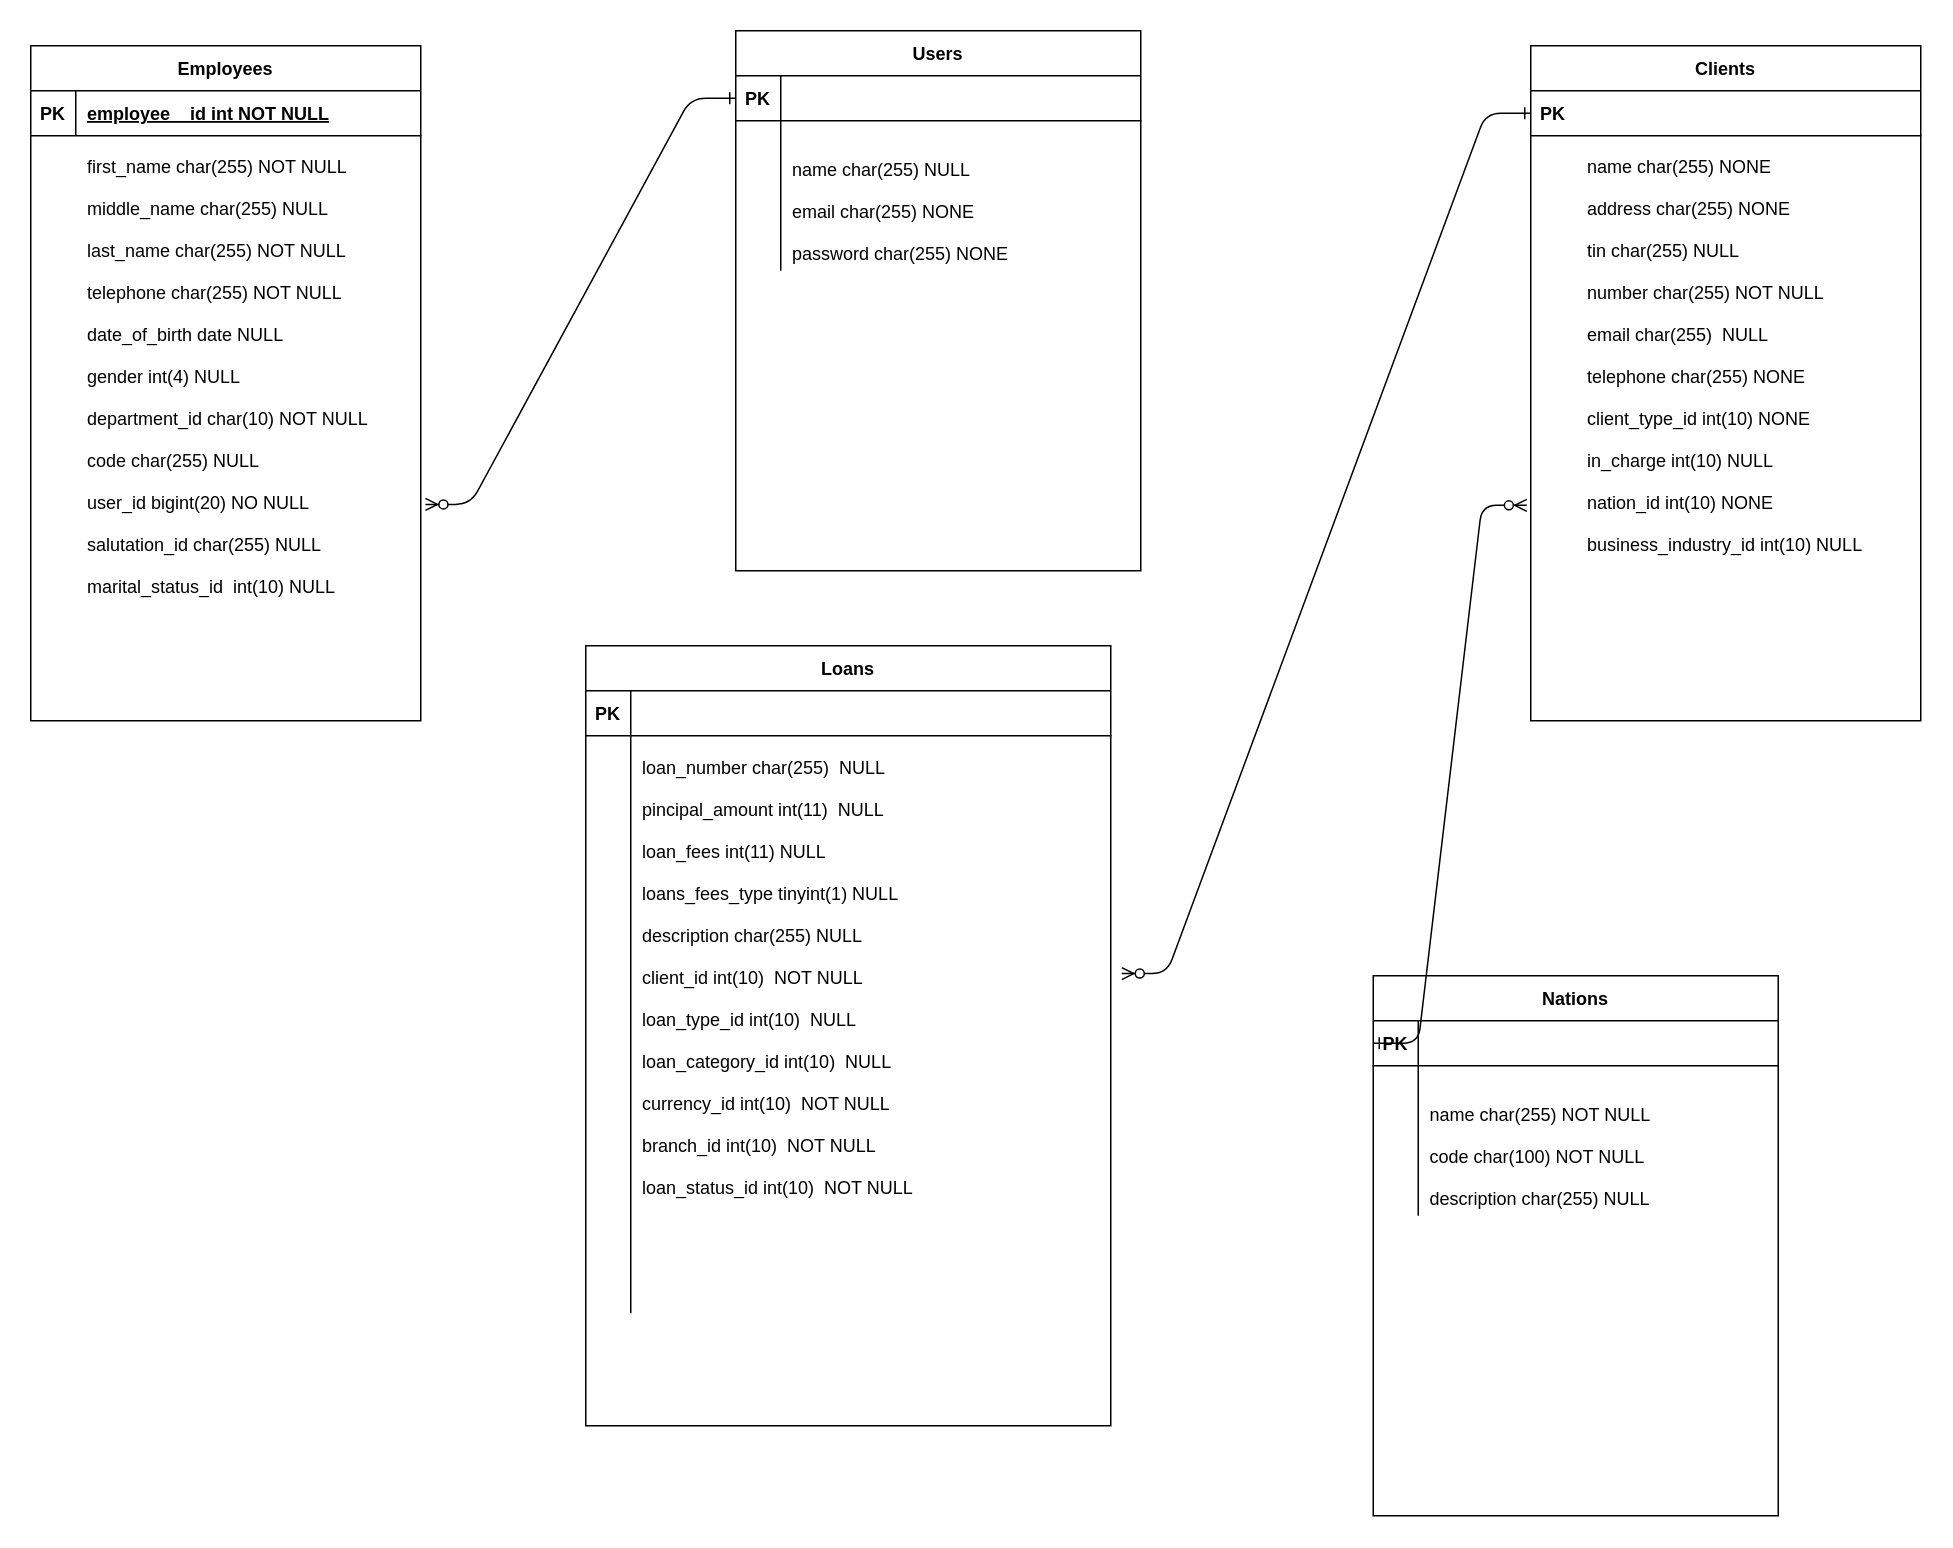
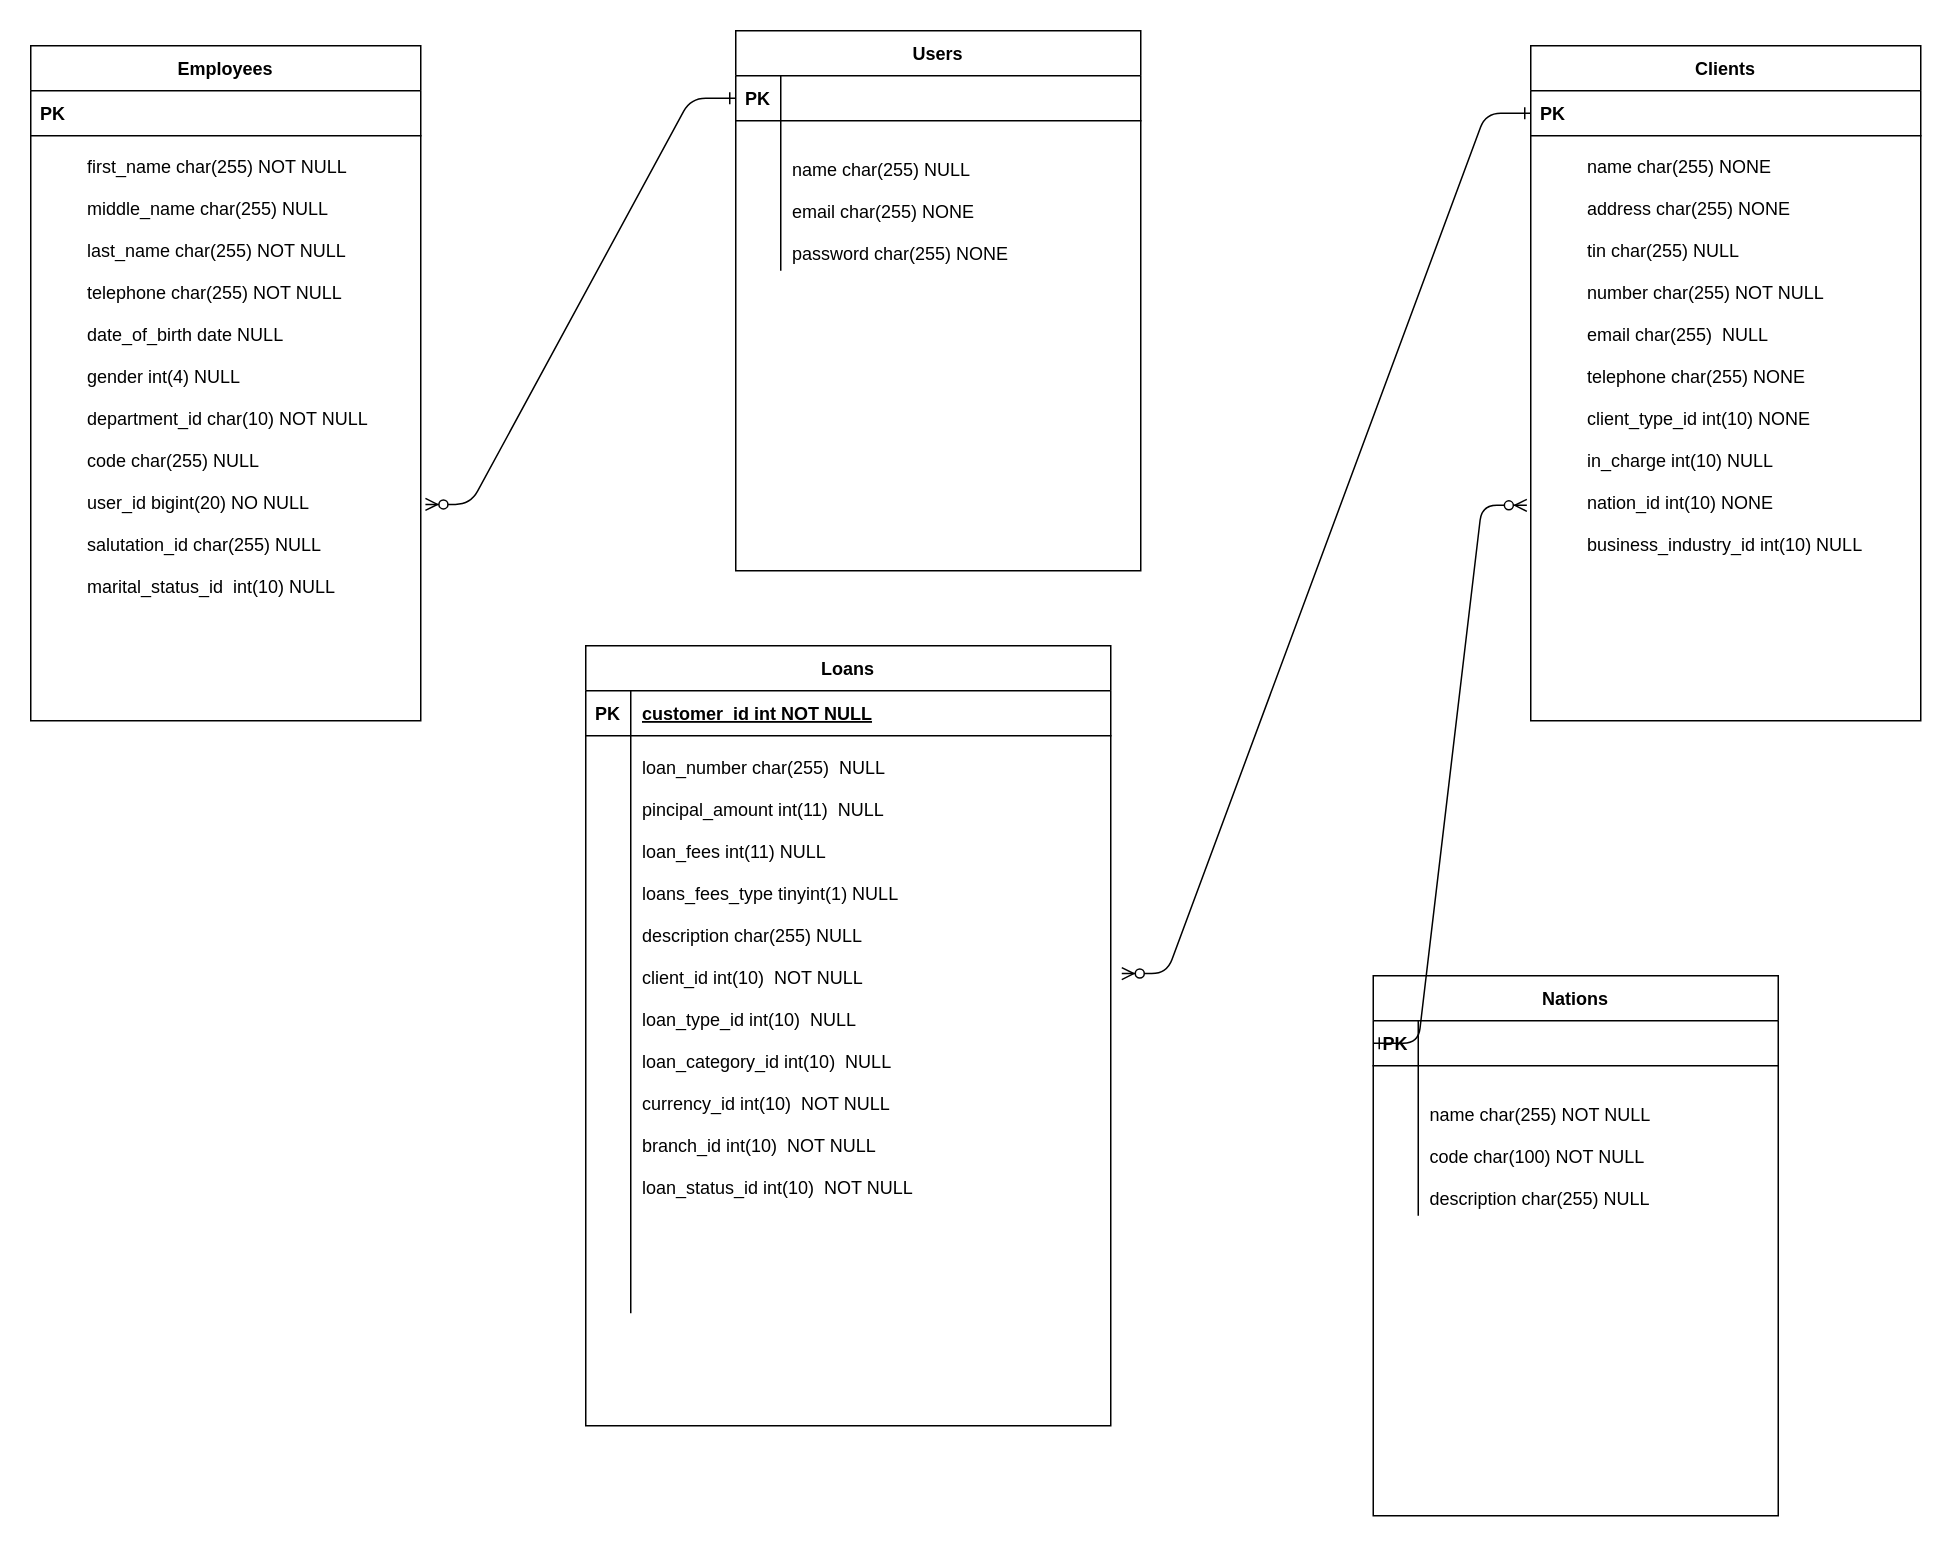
node "employee__id int NOT NULL": removed
node "customer_id int NOT NULL": added
